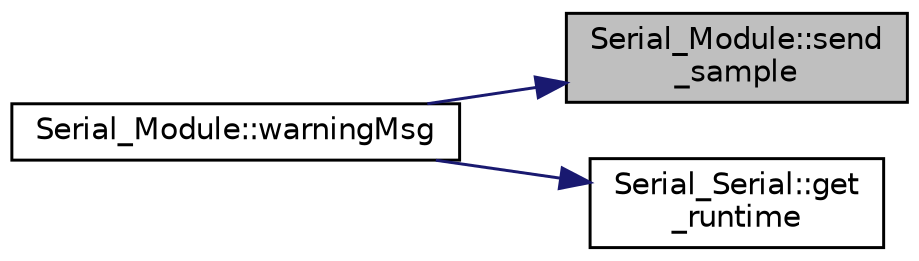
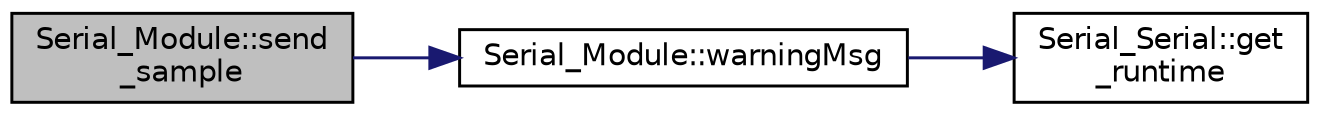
edge "Serial_Module::warningMsg" -> "Serial_Module::send _sample": reversed
